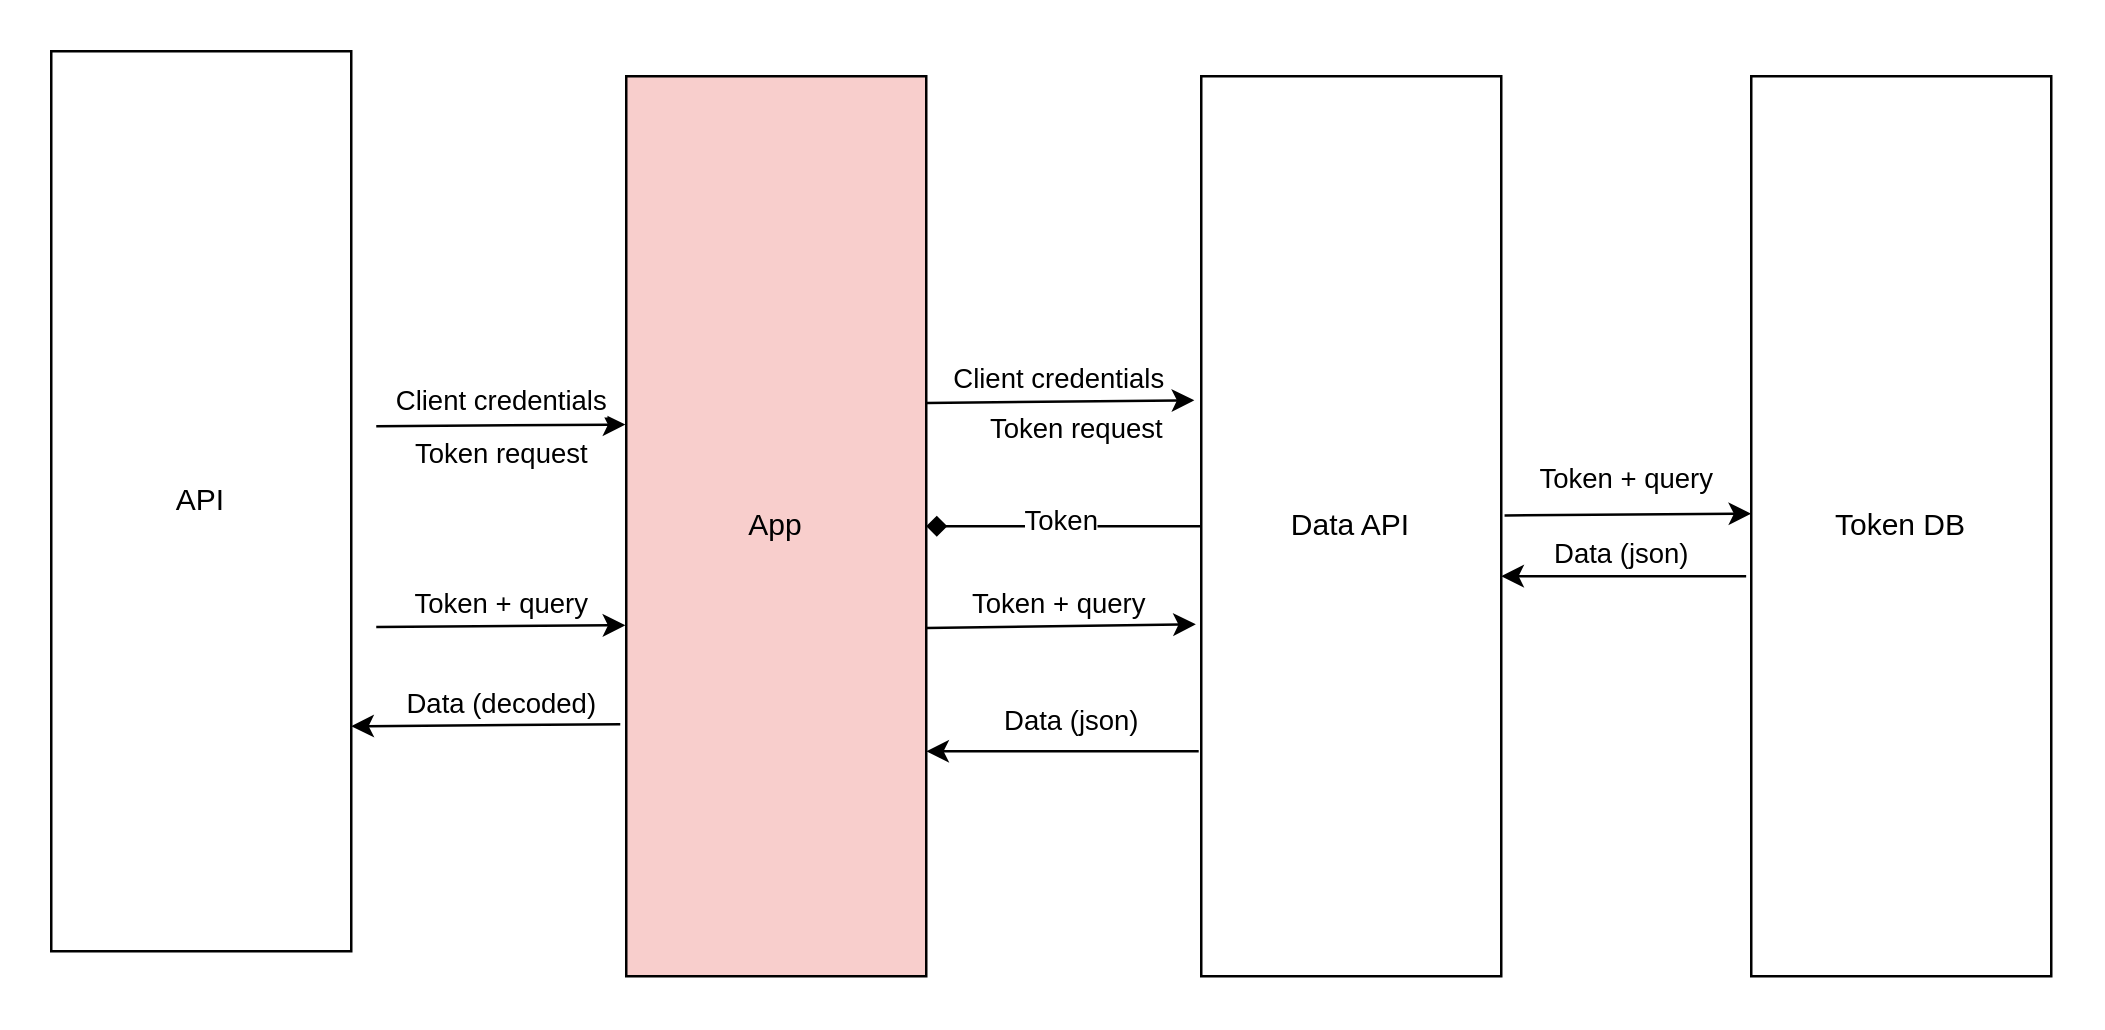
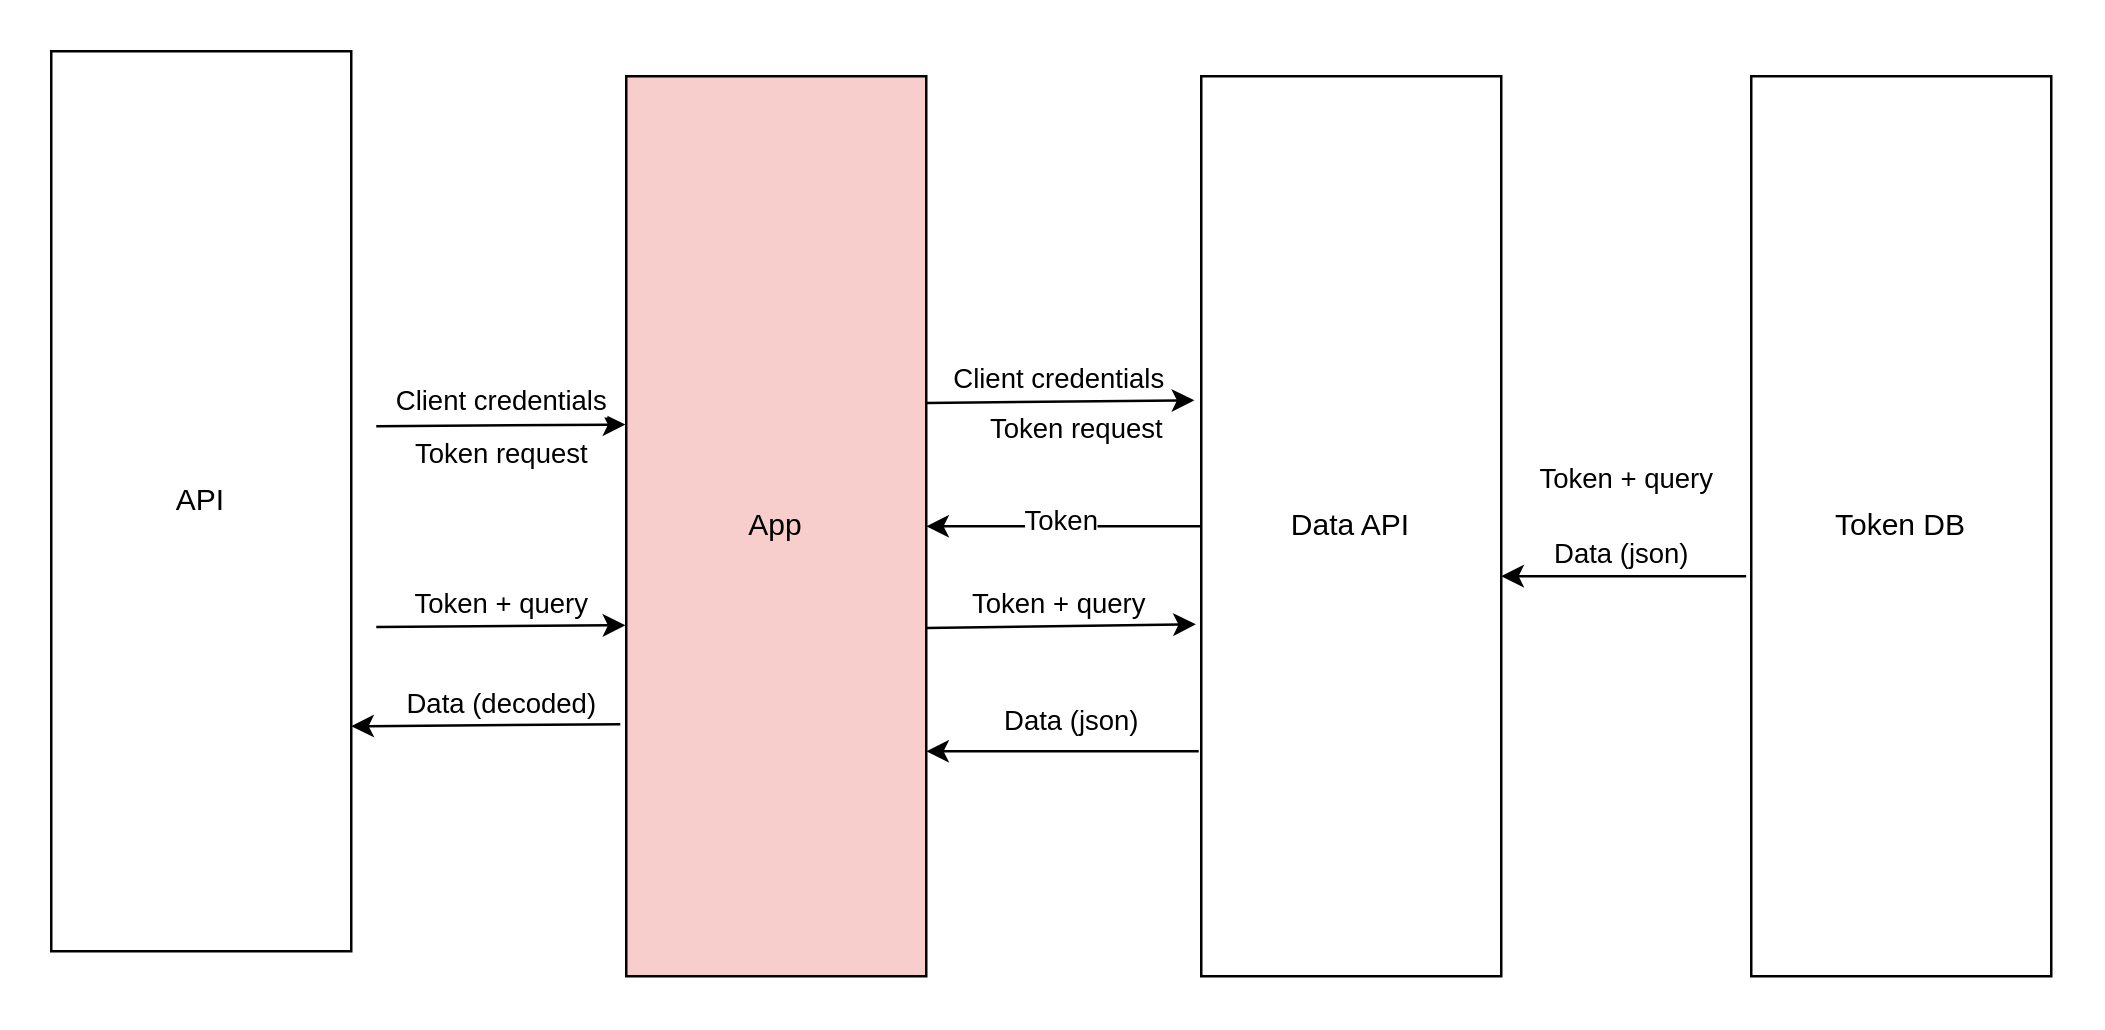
edge "Data API" -> "Token DB": removed
edge "Data API" -> "App": arrowhead diamond -> classic
